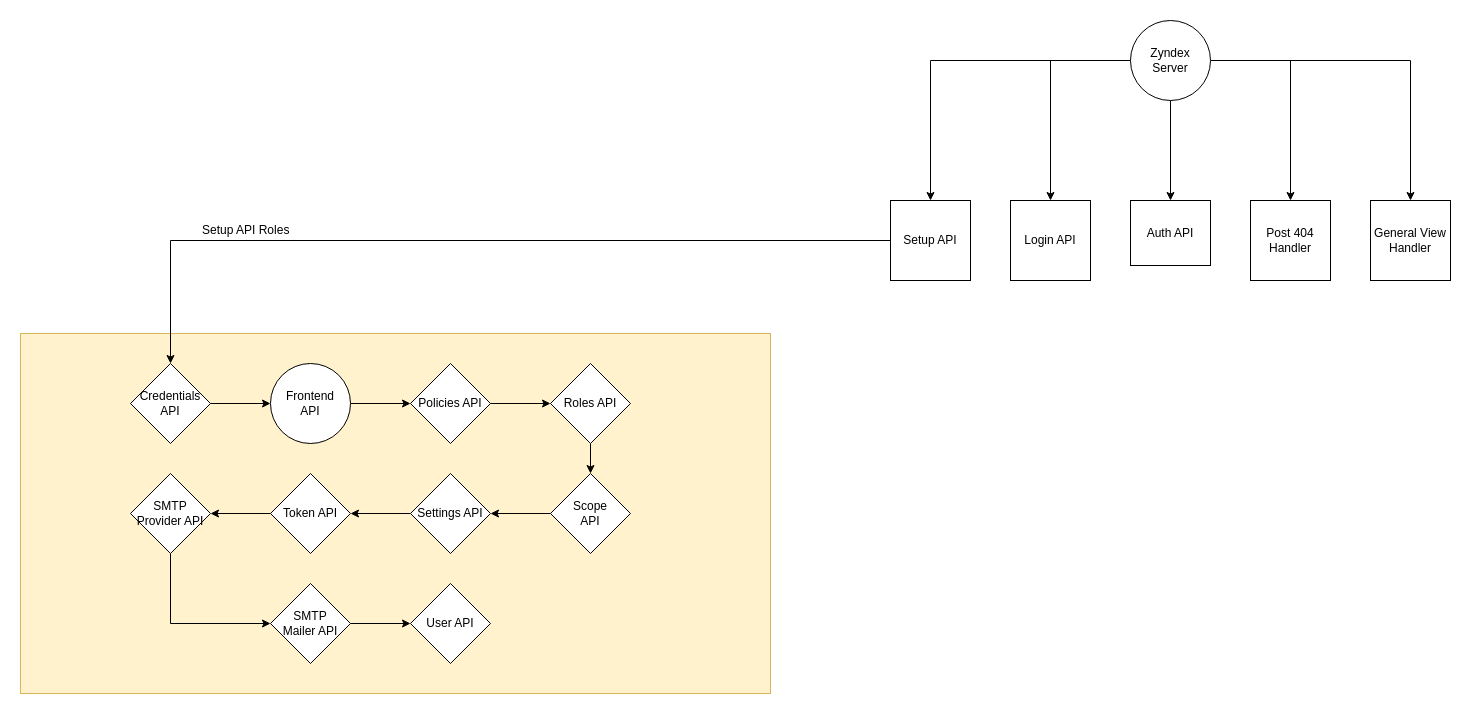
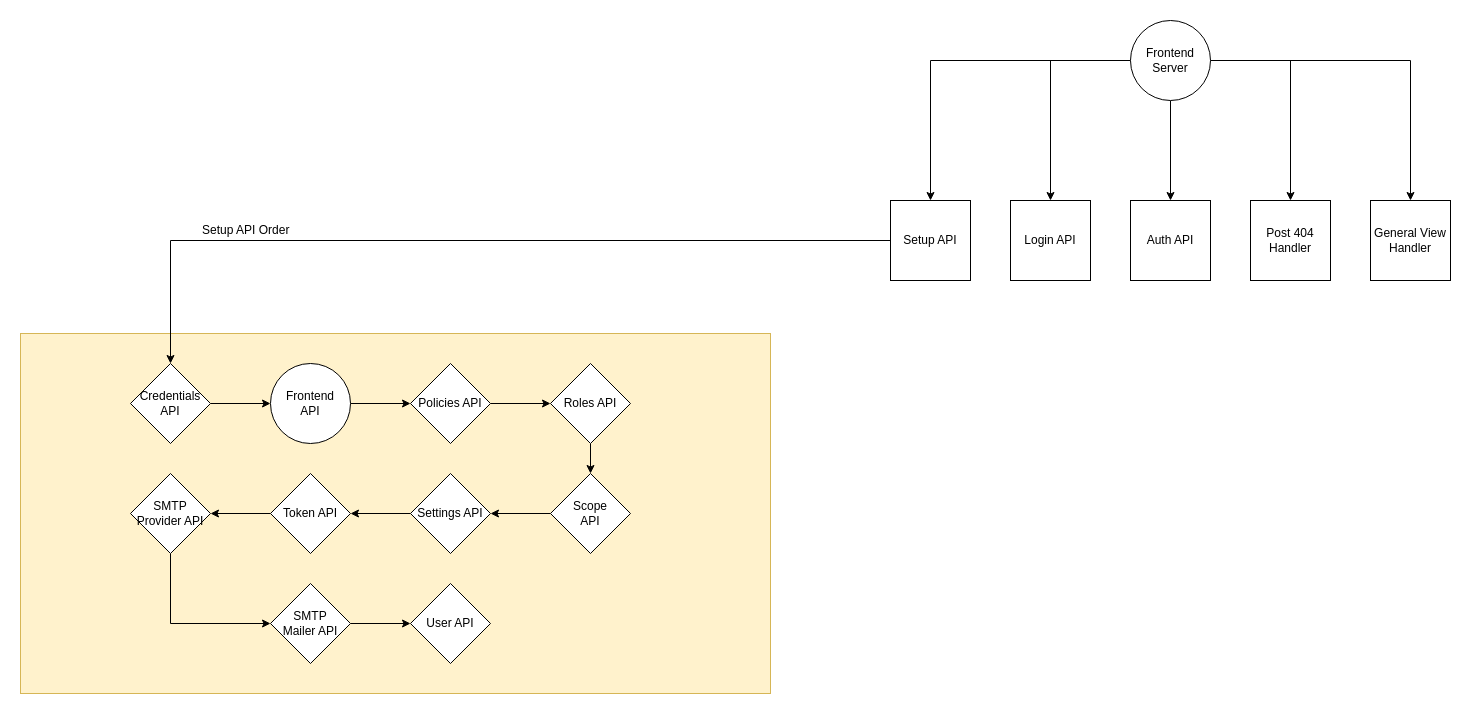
node "Zyndex Server": label "Zyndex Server" -> "Frontend Server"
node "Setup API Roles": label "Setup API Roles" -> "Setup API Order"
node "Auth API": size 80x65 -> 80x80
